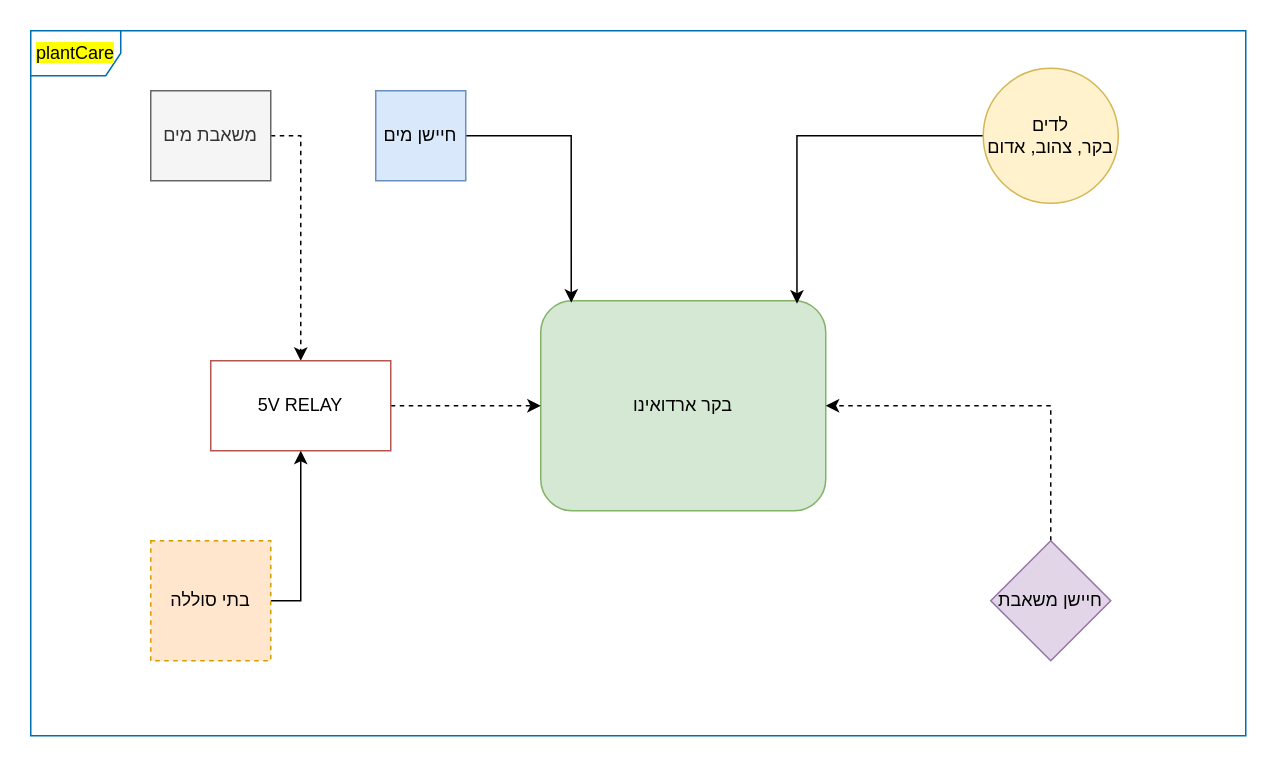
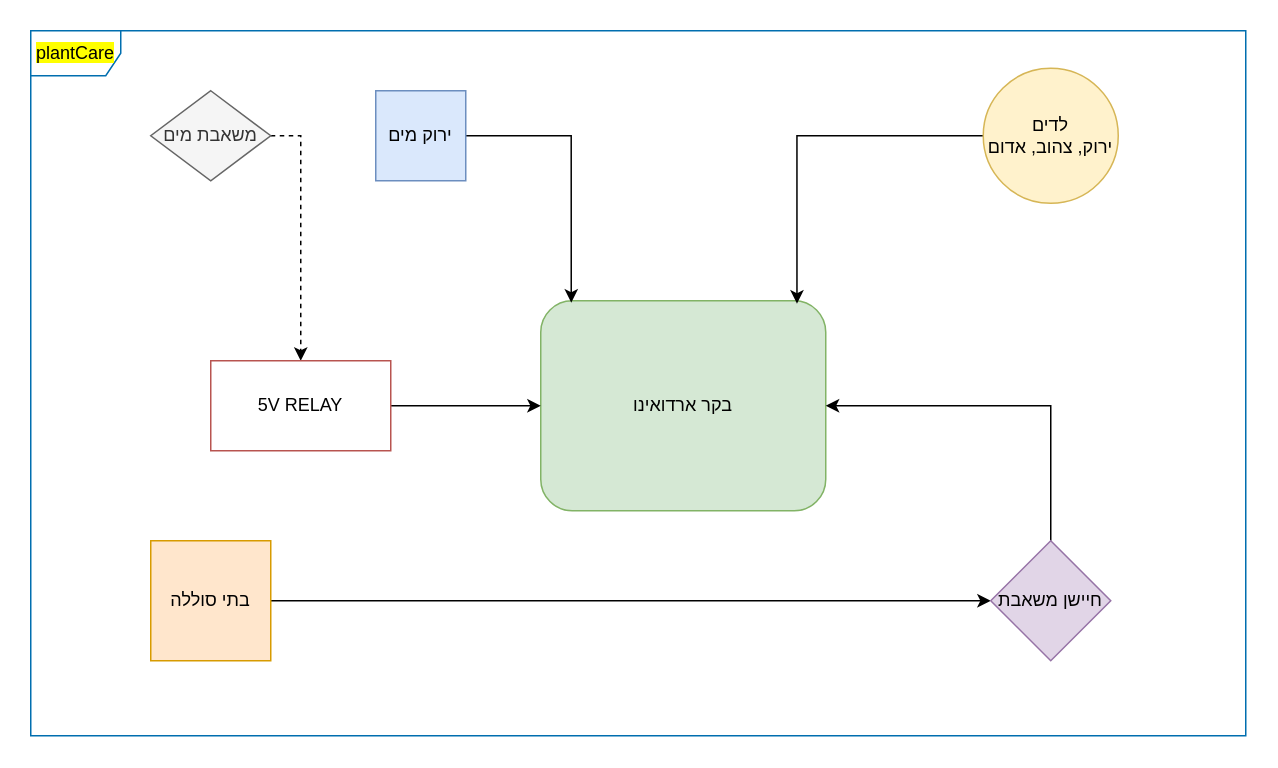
node "משאבת מים": shape rectangle -> diamond
node "חיישן מים": label "חיישן מים" -> "ירוק מים"
node "לדים בקר, צהוב, אדום": label "לדים בקר, צהוב, אדום" -> "לדים ירוק, צהוב, אדום"
edge "5V RELAY" -> "בקר ארדואינו": style dashed -> solid
edge "חיישן משאבת" -> "בקר ארדואינו": style dashed -> solid
edge "בתי סוללה" -> "5V RELAY": now "בתי סוללה" -> "חיישן משאבת"
node "בתי סוללה": style dashed -> solid
